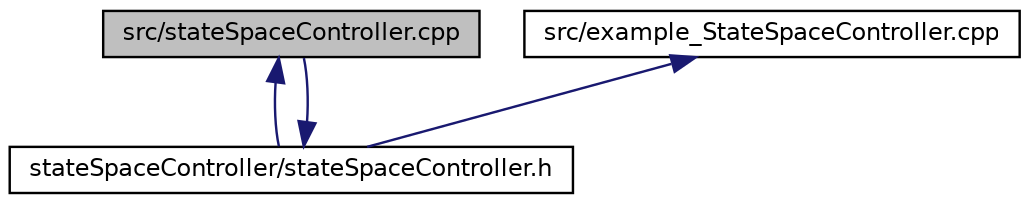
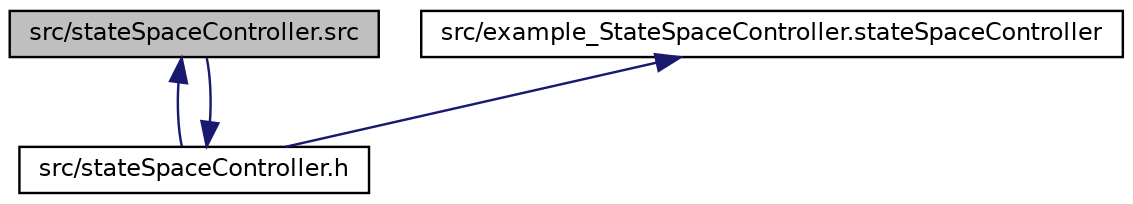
node "src/stateSpaceController.cpp": label "src/stateSpaceController.cpp" -> "src/stateSpaceController.src"
node "src/example_StateSpaceController.cpp": label "src/example_StateSpaceController.cpp" -> "src/example_StateSpaceController.stateSpaceController"
node "stateSpaceController/stateSpaceController.h": label "stateSpaceController/stateSpaceController.h" -> "src/stateSpaceController.h"
